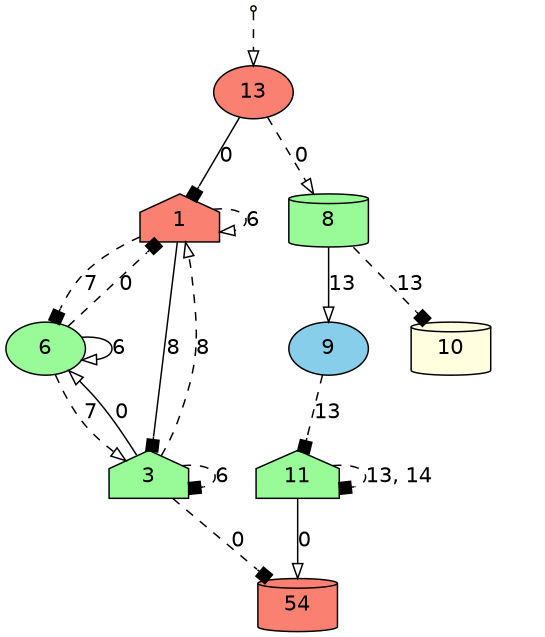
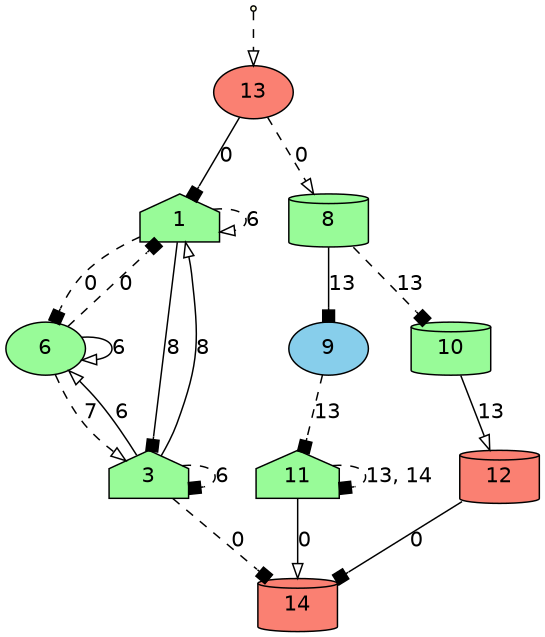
node "1": fillcolor salmon -> palegreen
edge "8" -> "9": arrowhead onormal -> box
edge "1" -> "6": label "7" -> "0"
node "10": fillcolor lightyellow -> palegreen
edge "3" -> "1": style dashed -> solid
edge "3" -> "6": label "0" -> "6"
node "12": added
node "54": label "54" -> "14"
